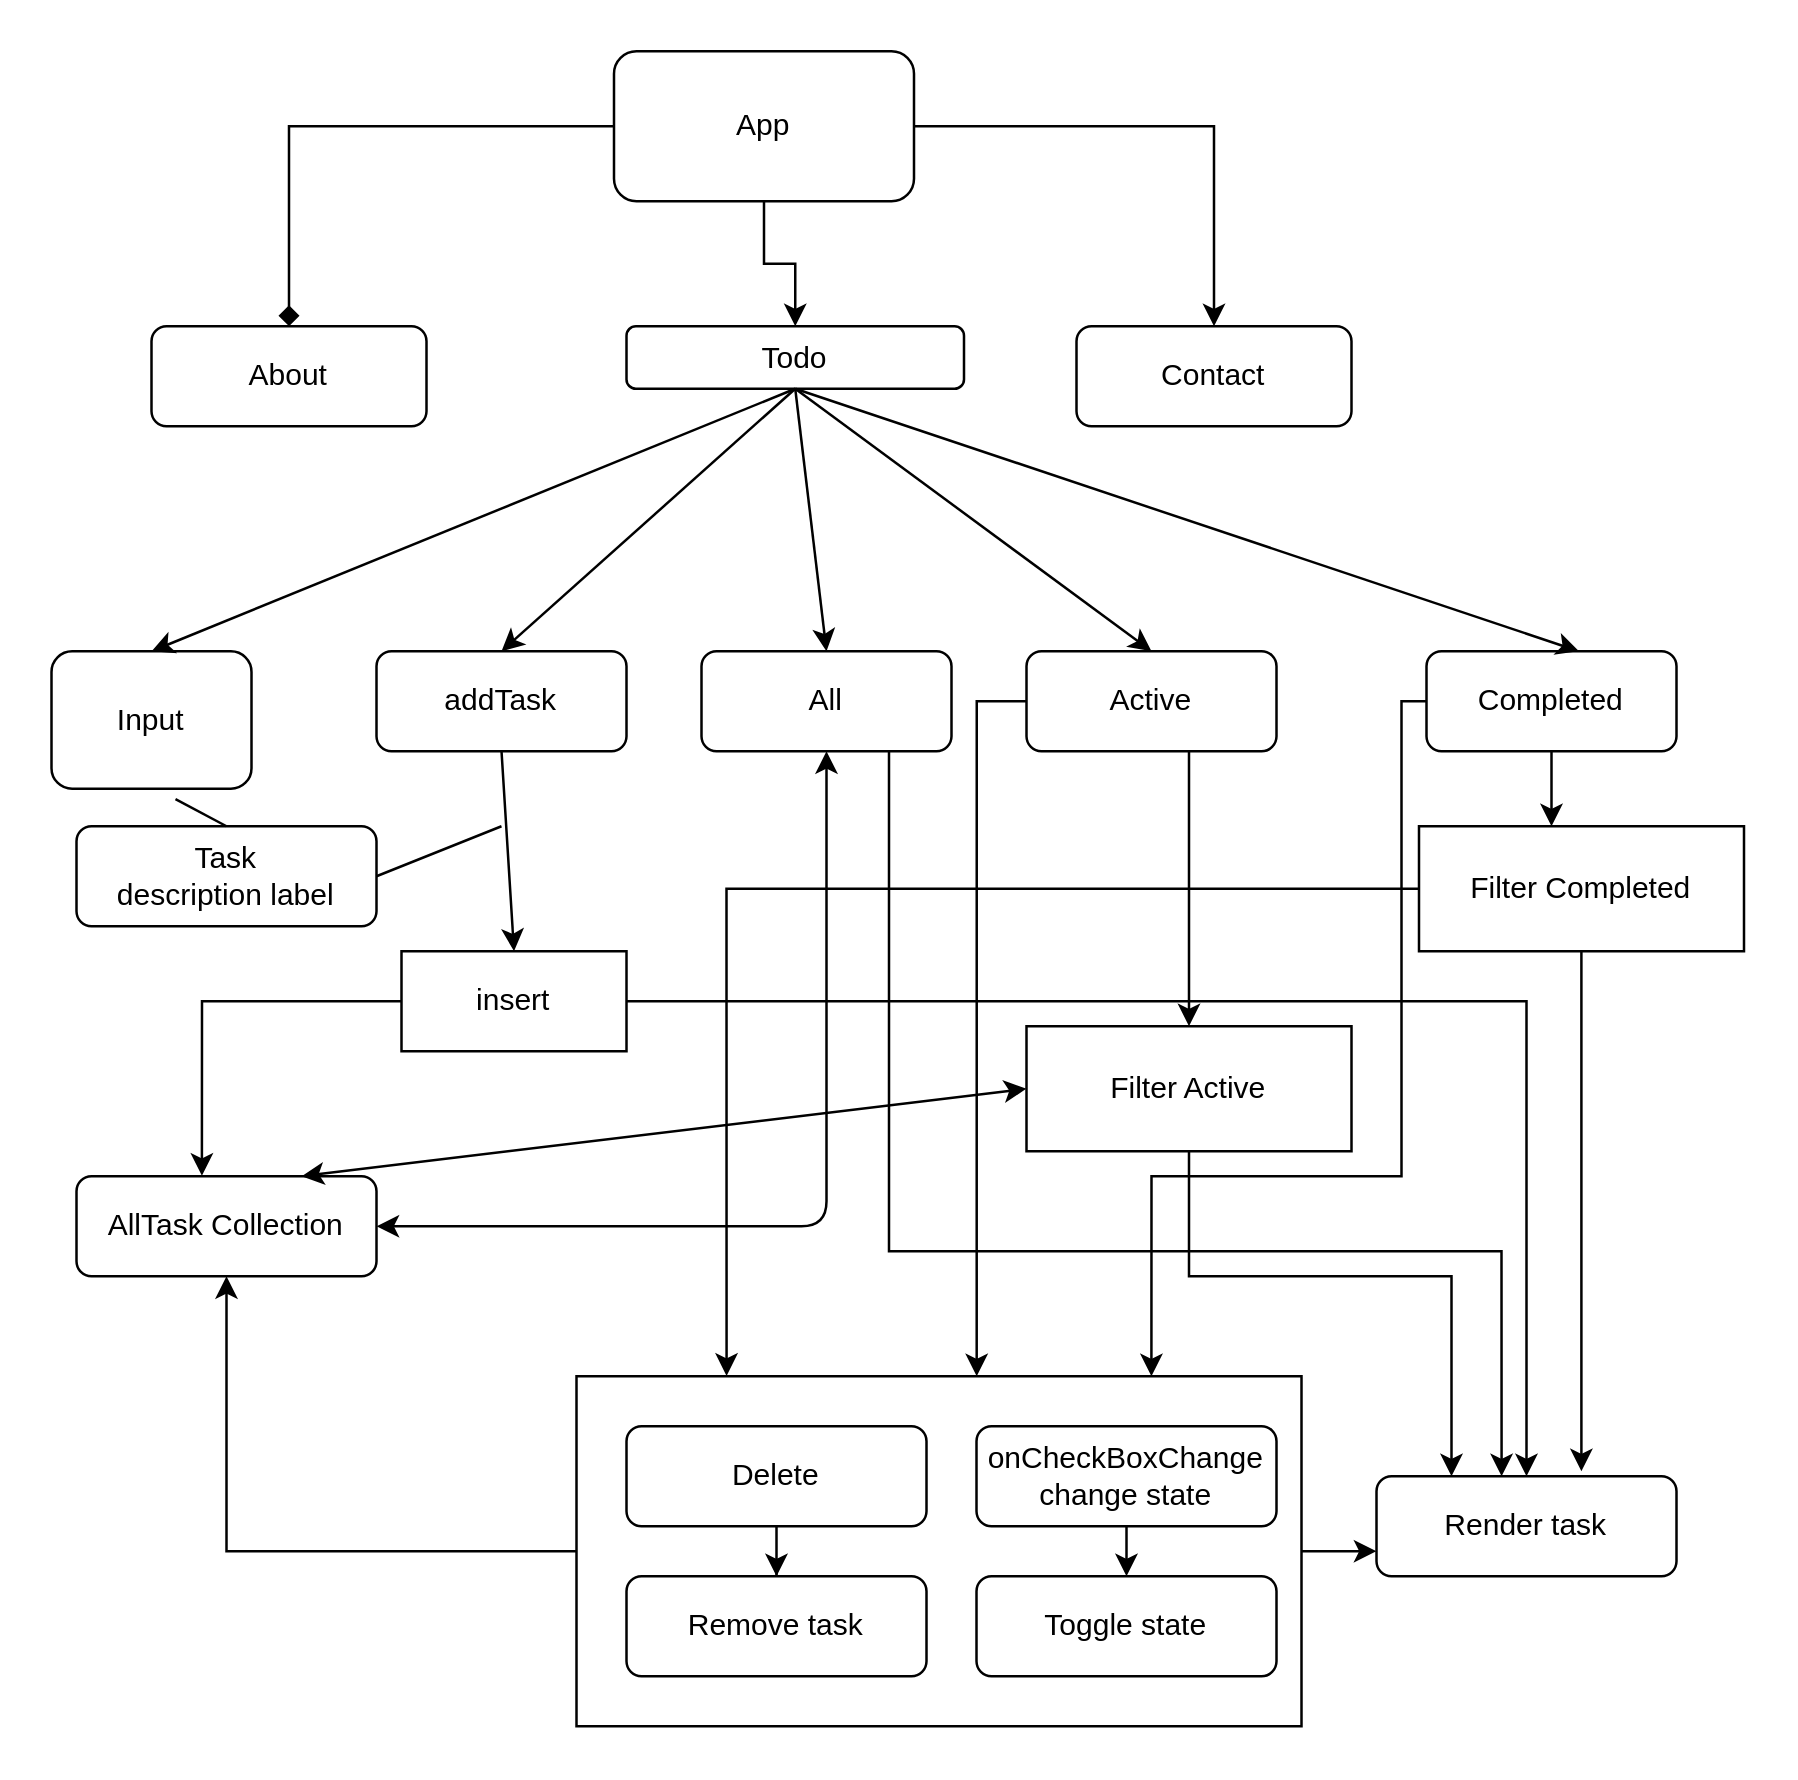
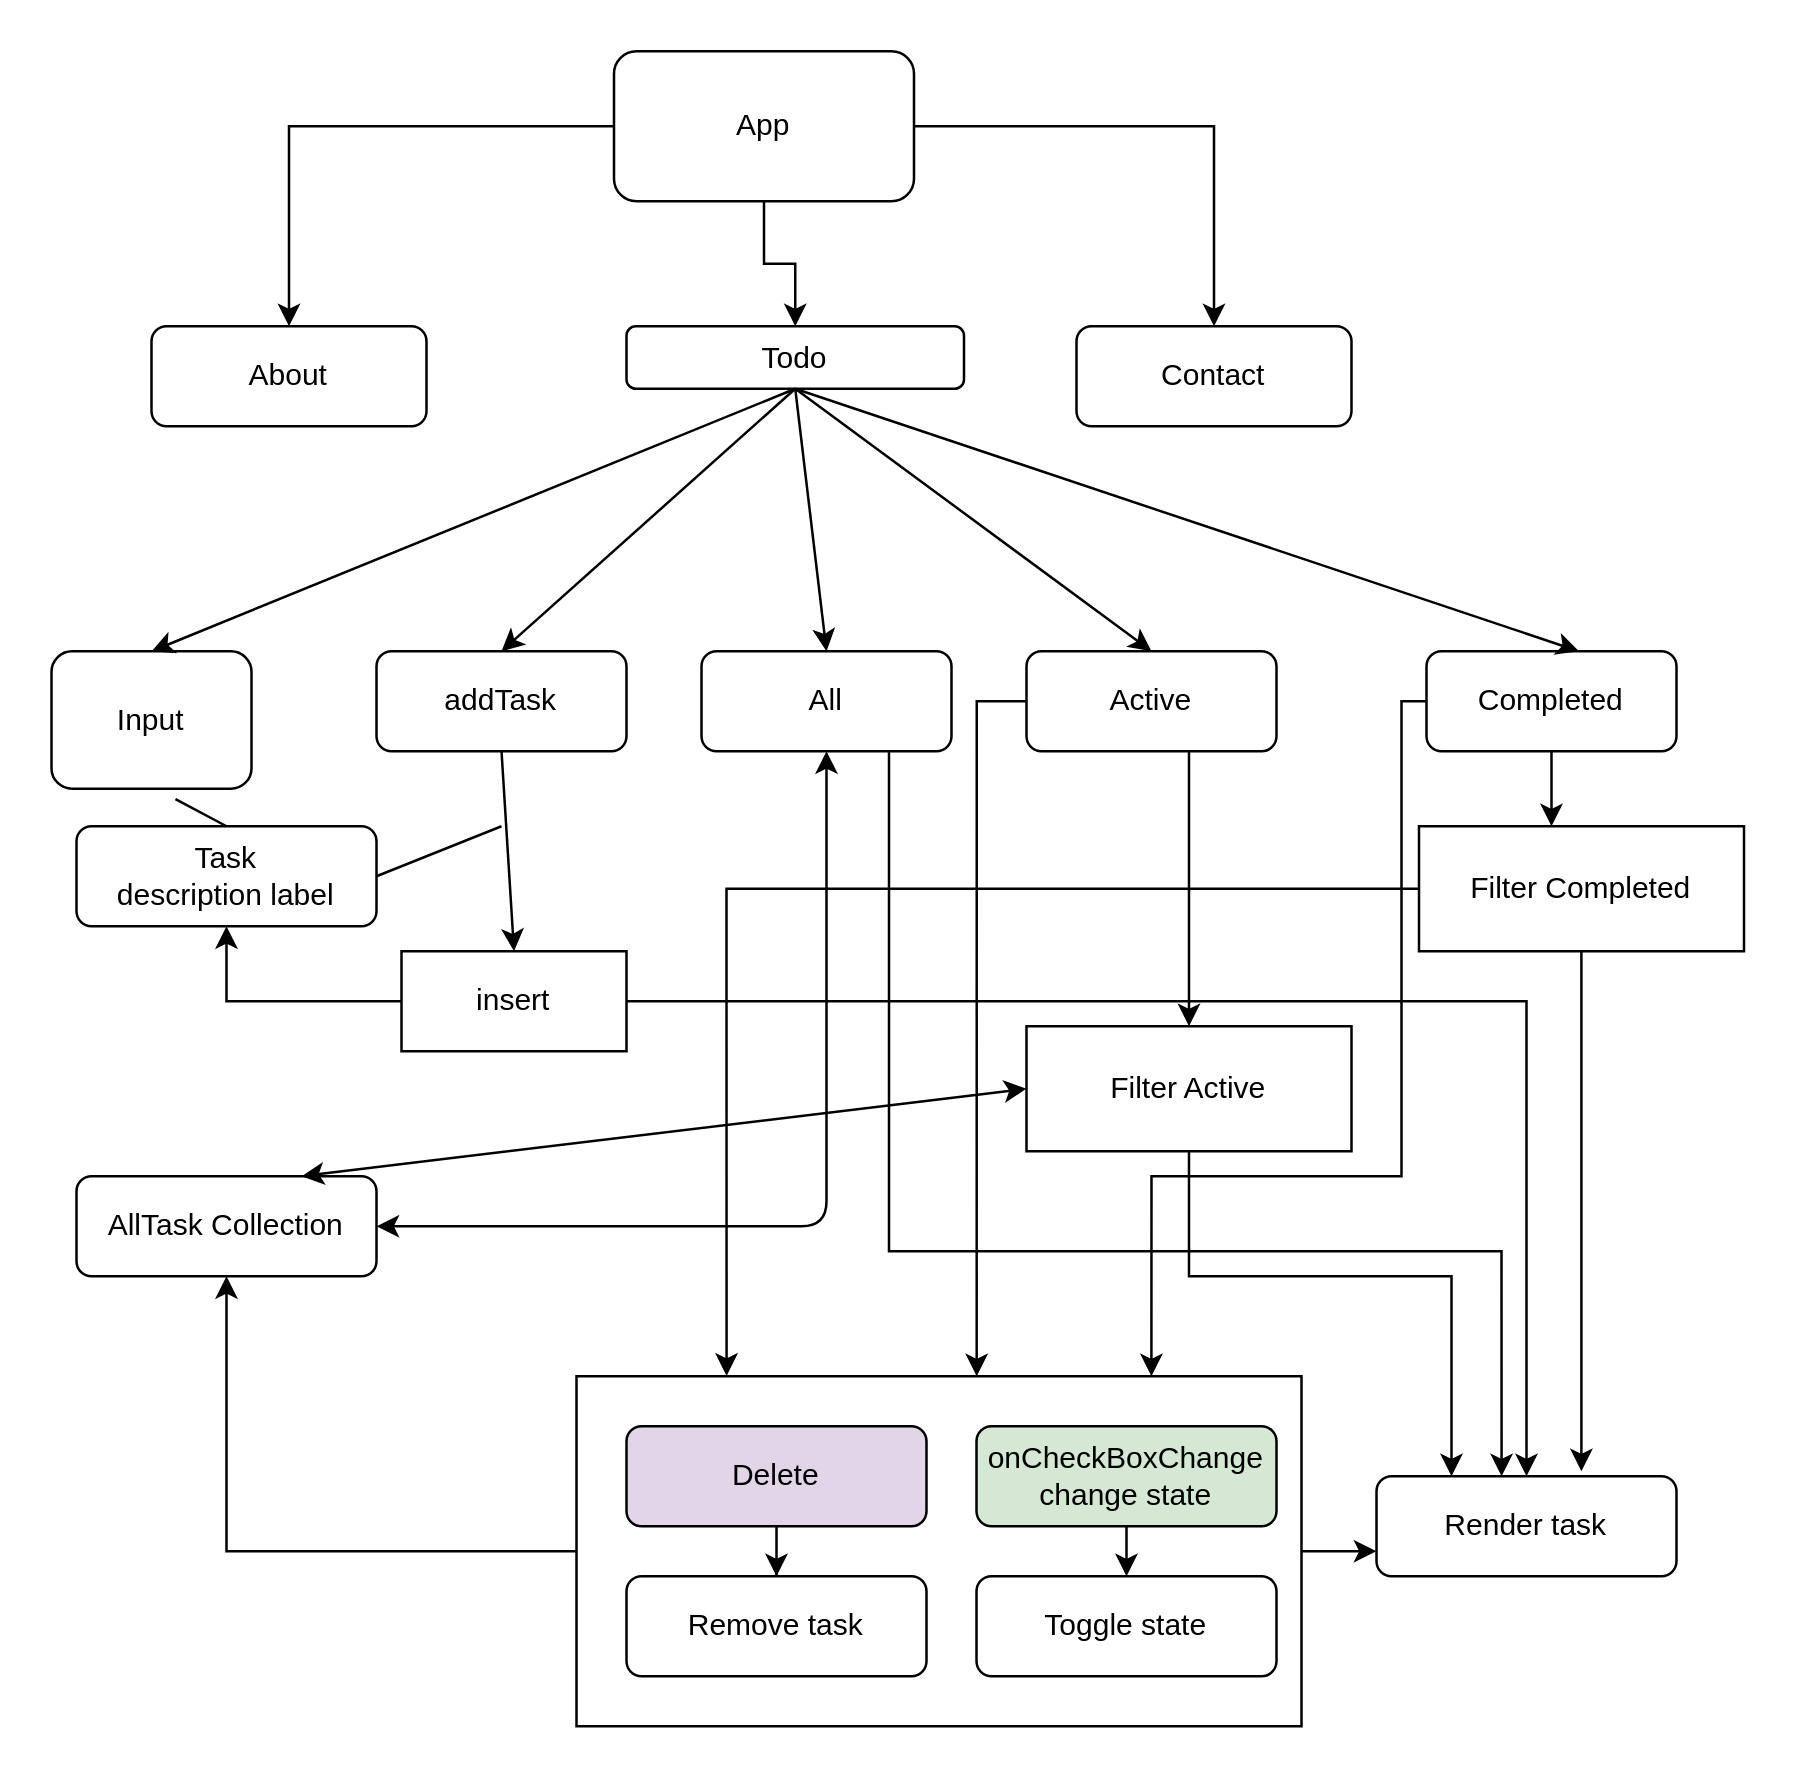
edge "App" -> "About": arrowhead diamond -> classic
edge "insert" -> "AllTask Collection": now "insert" -> "Task description label"
node "Delete": fillcolor #ffffff -> #e1d5e7
node "onCheckBoxChange change state": fillcolor #ffffff -> #d5e8d4
